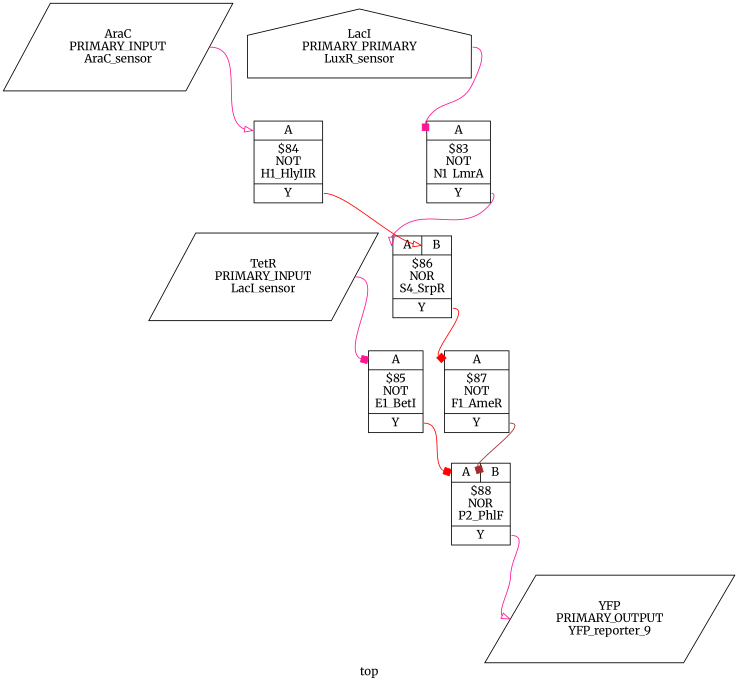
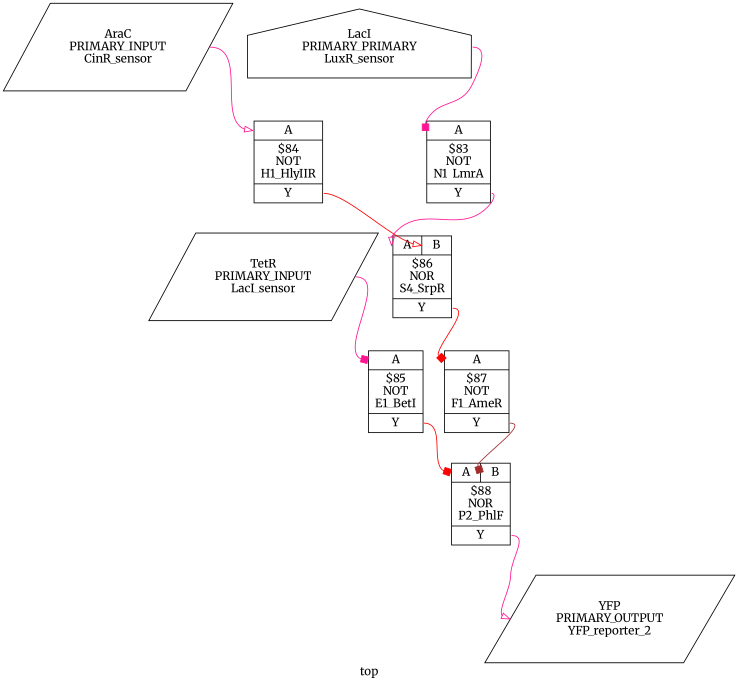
node "AraC PRIMARY_INPUT AraC_sensor": label "AraC PRIMARY_INPUT AraC_sensor" -> "AraC PRIMARY_INPUT CinR_sensor"
node "YFP PRIMARY_OUTPUT YFP_reporter_9": label "YFP PRIMARY_OUTPUT YFP_reporter_9" -> "YFP PRIMARY_OUTPUT YFP_reporter_2"
